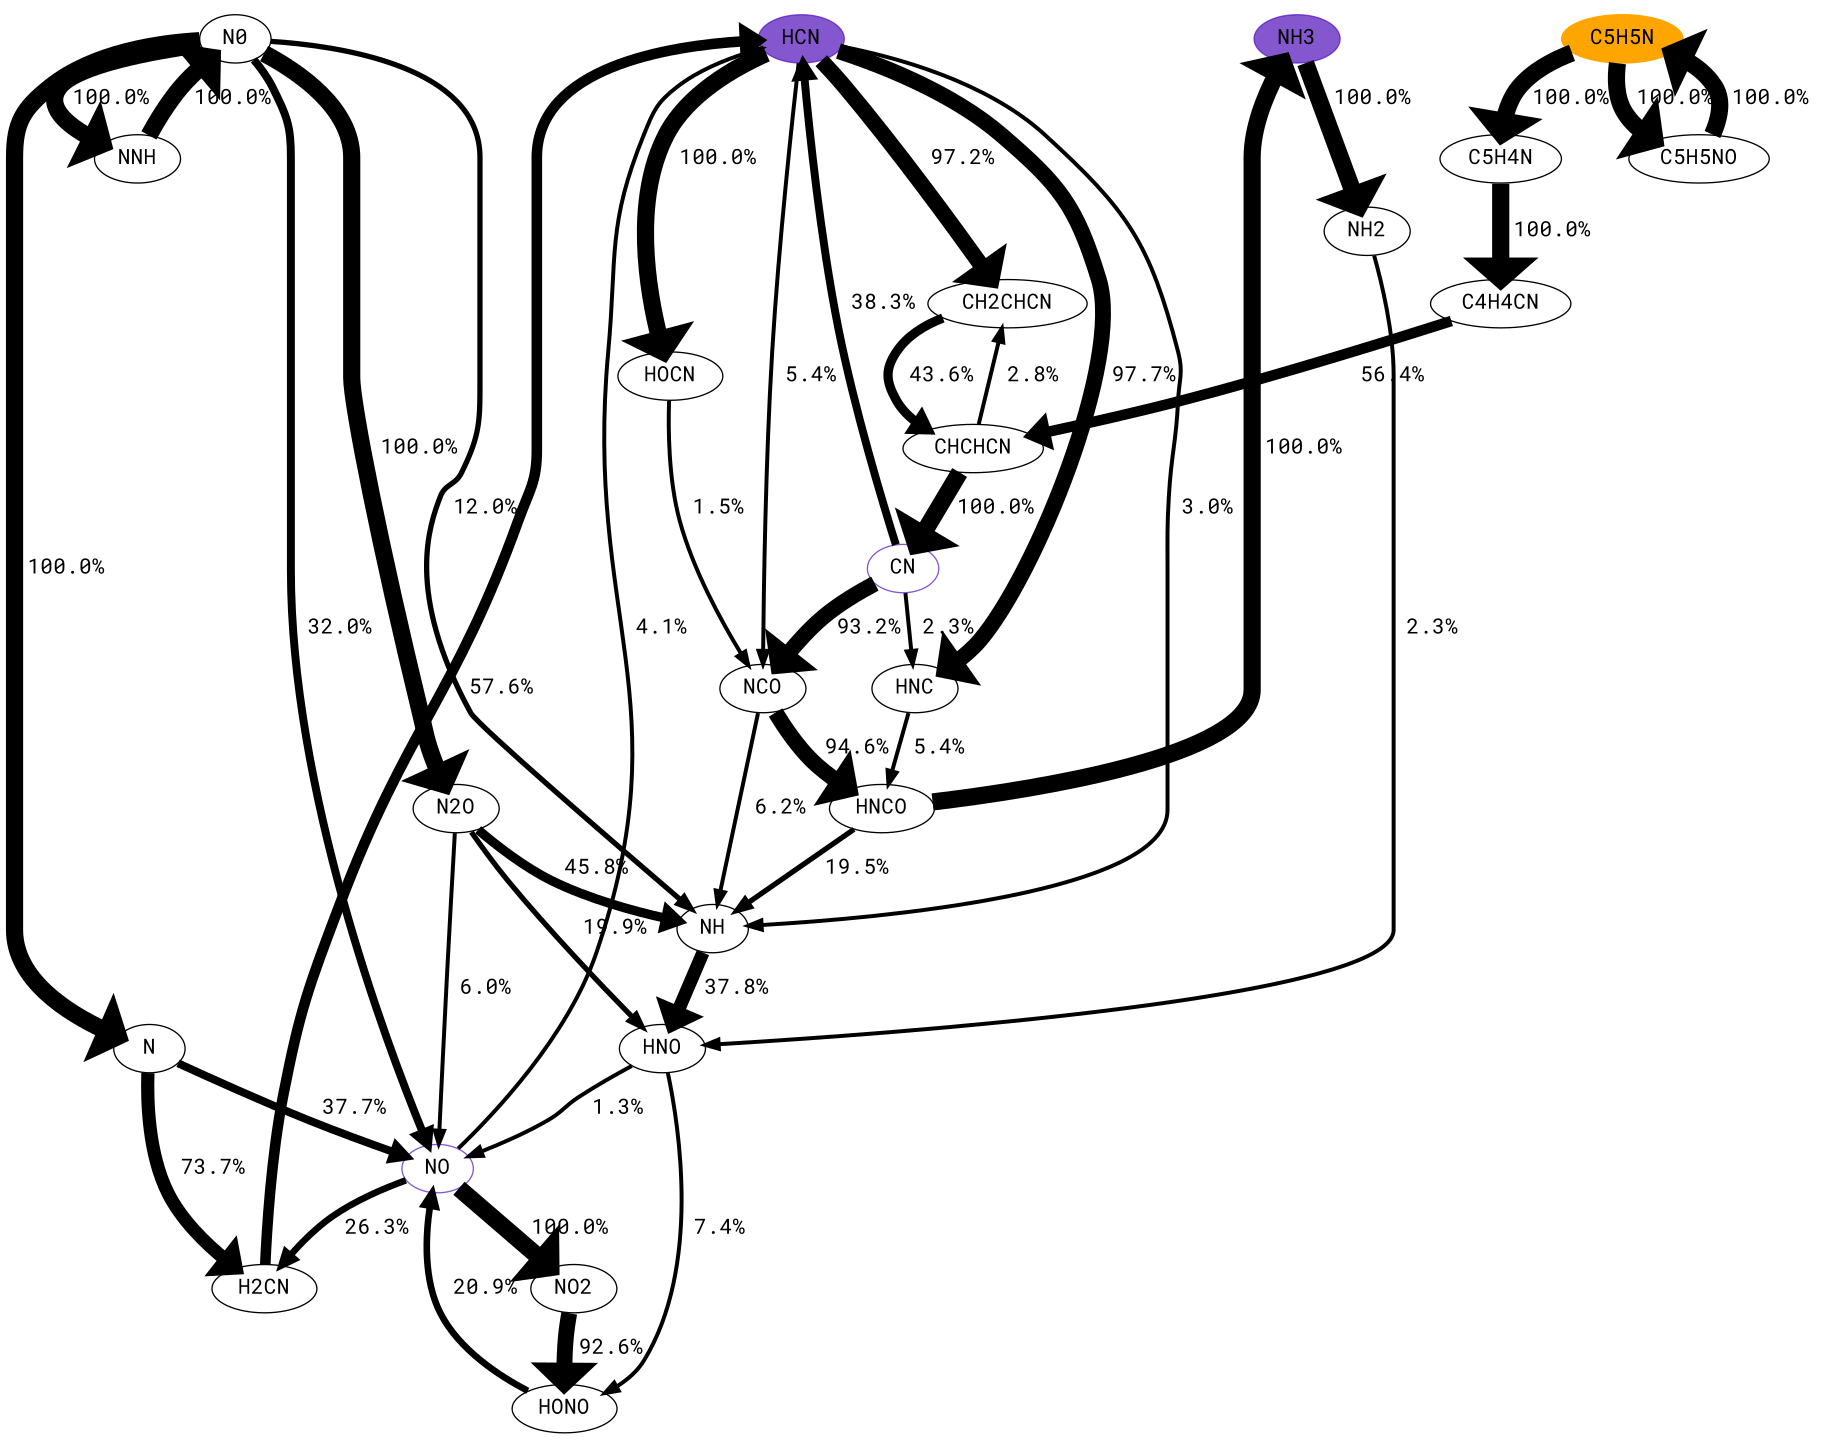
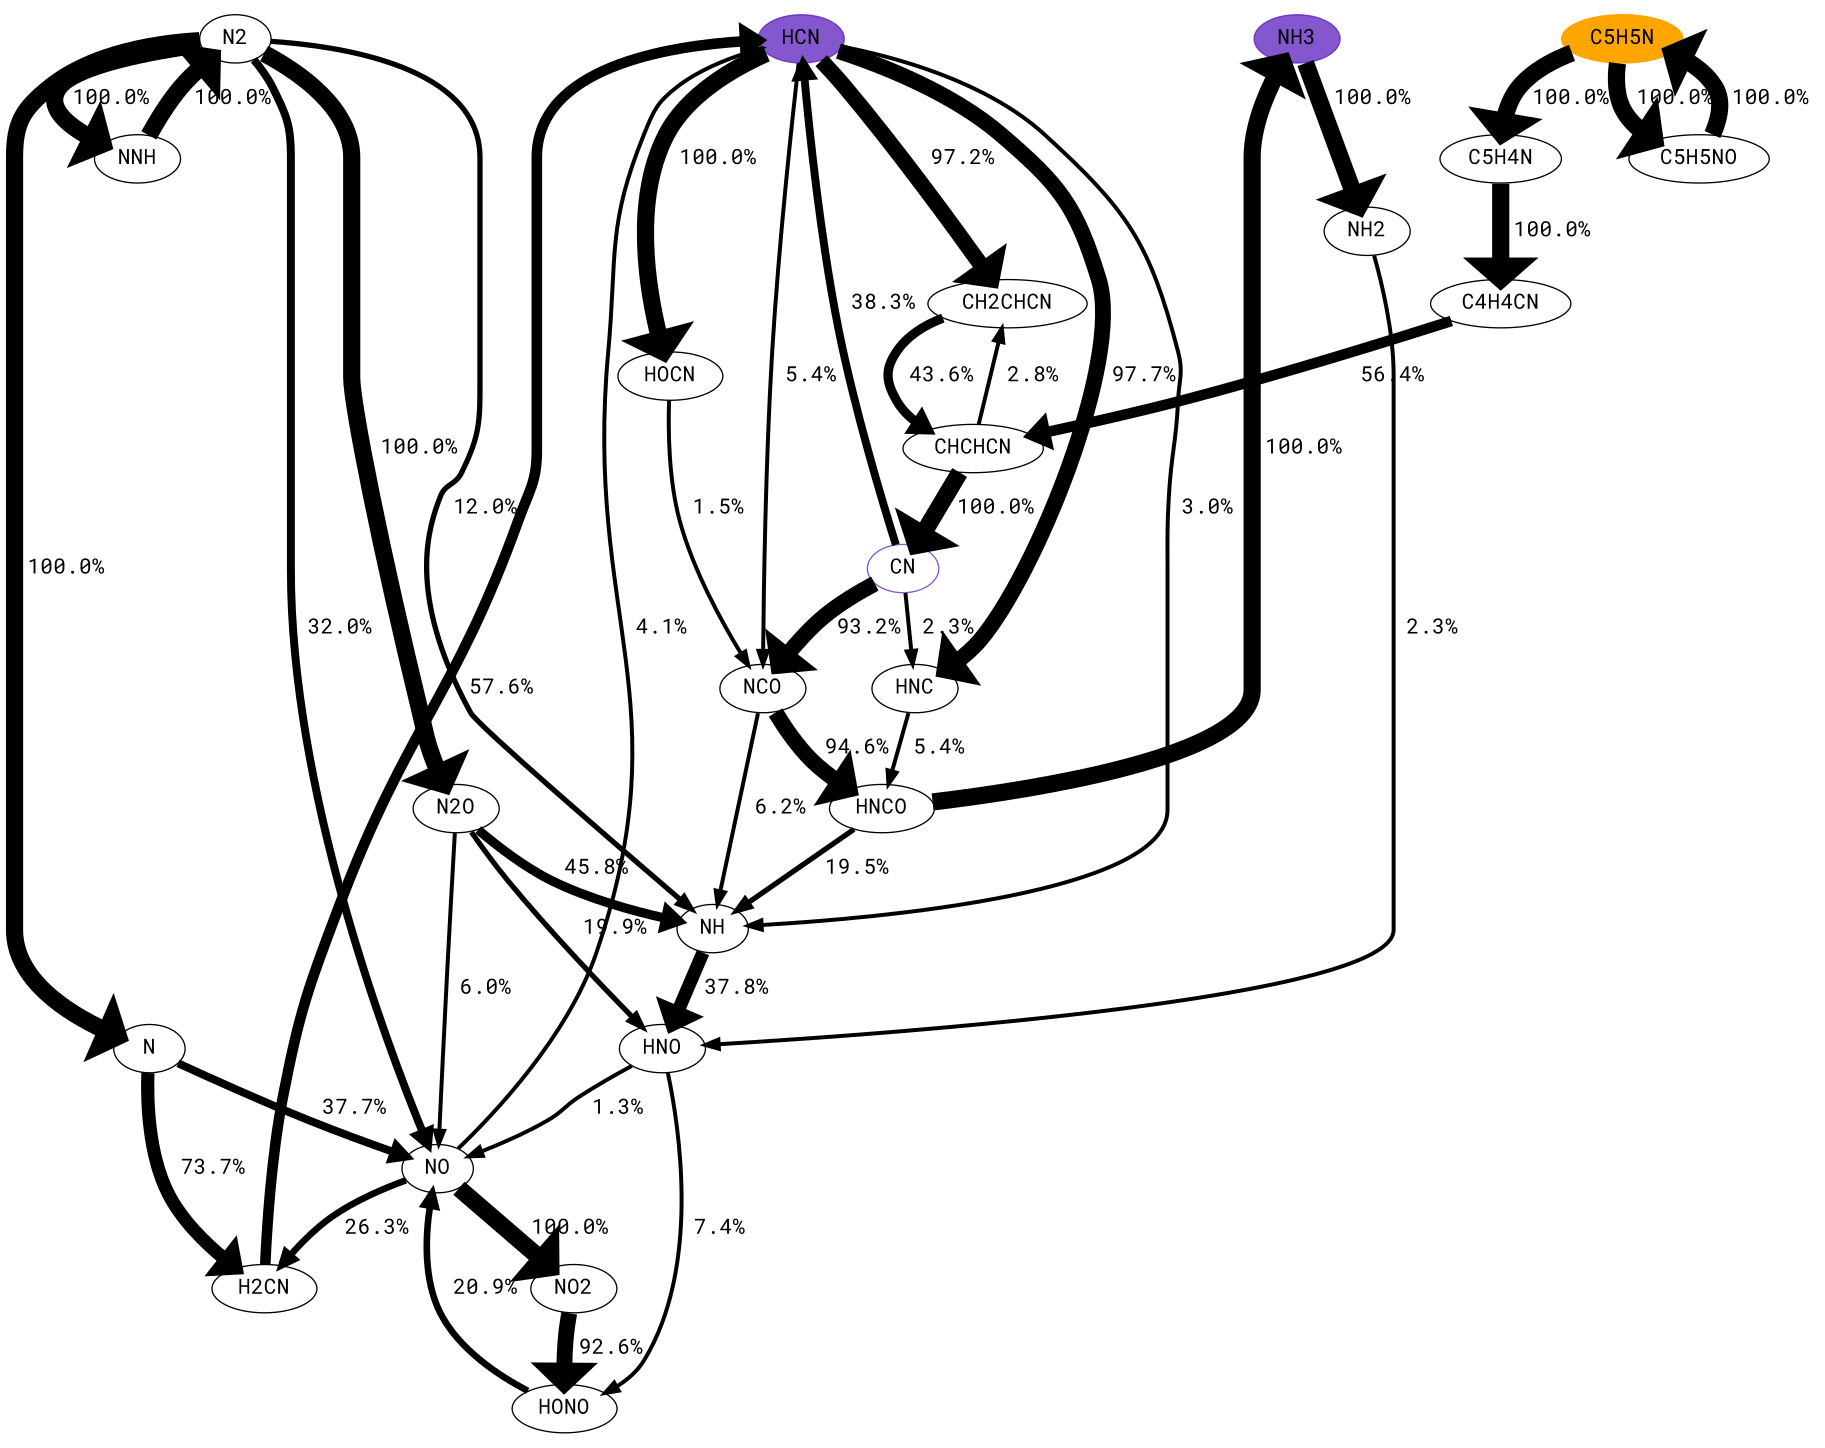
node "N0": label "N0" -> "N2"
node "NO": color #500dbab1 -> black
